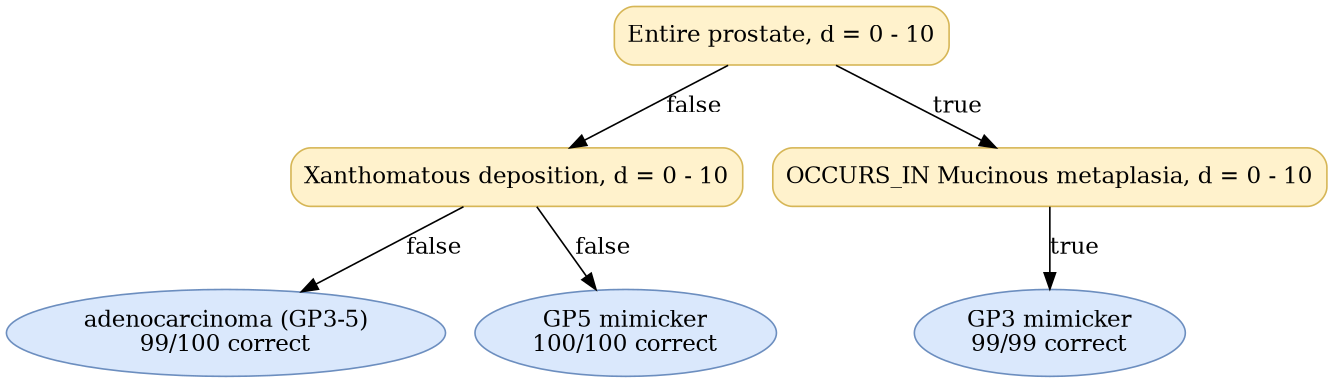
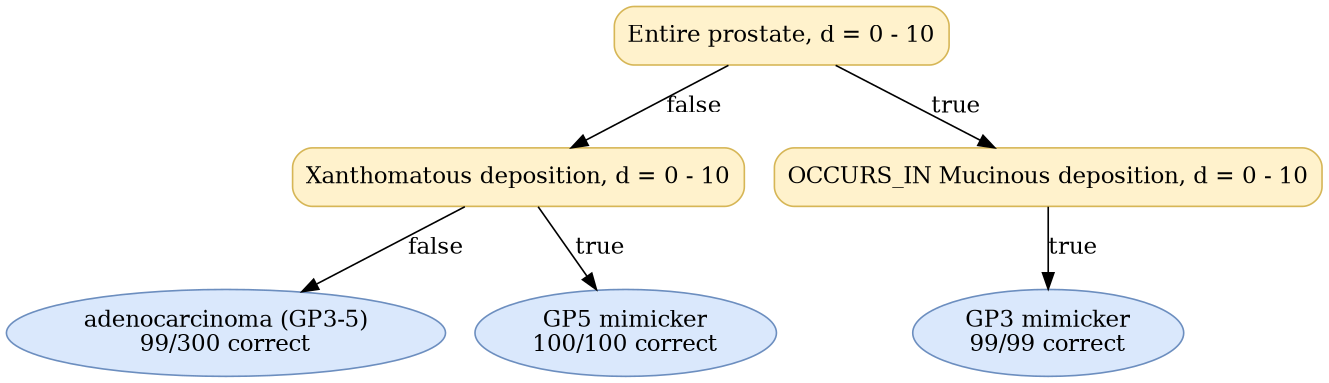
node "OCCURS_IN Mucinous metaplasia, d = 0 - 10": label "OCCURS_IN Mucinous metaplasia, d = 0 - 10" -> "OCCURS_IN Mucinous deposition, d = 0 - 10"
edge "Xanthomatous deposition, d = 0 - 10" -> "GP5 mimicker": label "false" -> "true"
node "adenocarcinoma (GP3-5)": text "99/100 correct" -> "99/300 correct"
